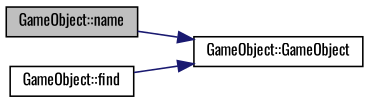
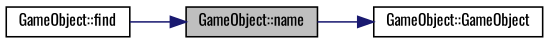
edge "GameObject::find" -> "GameObject::GameObject": now "GameObject::find" -> "GameObject::name"
